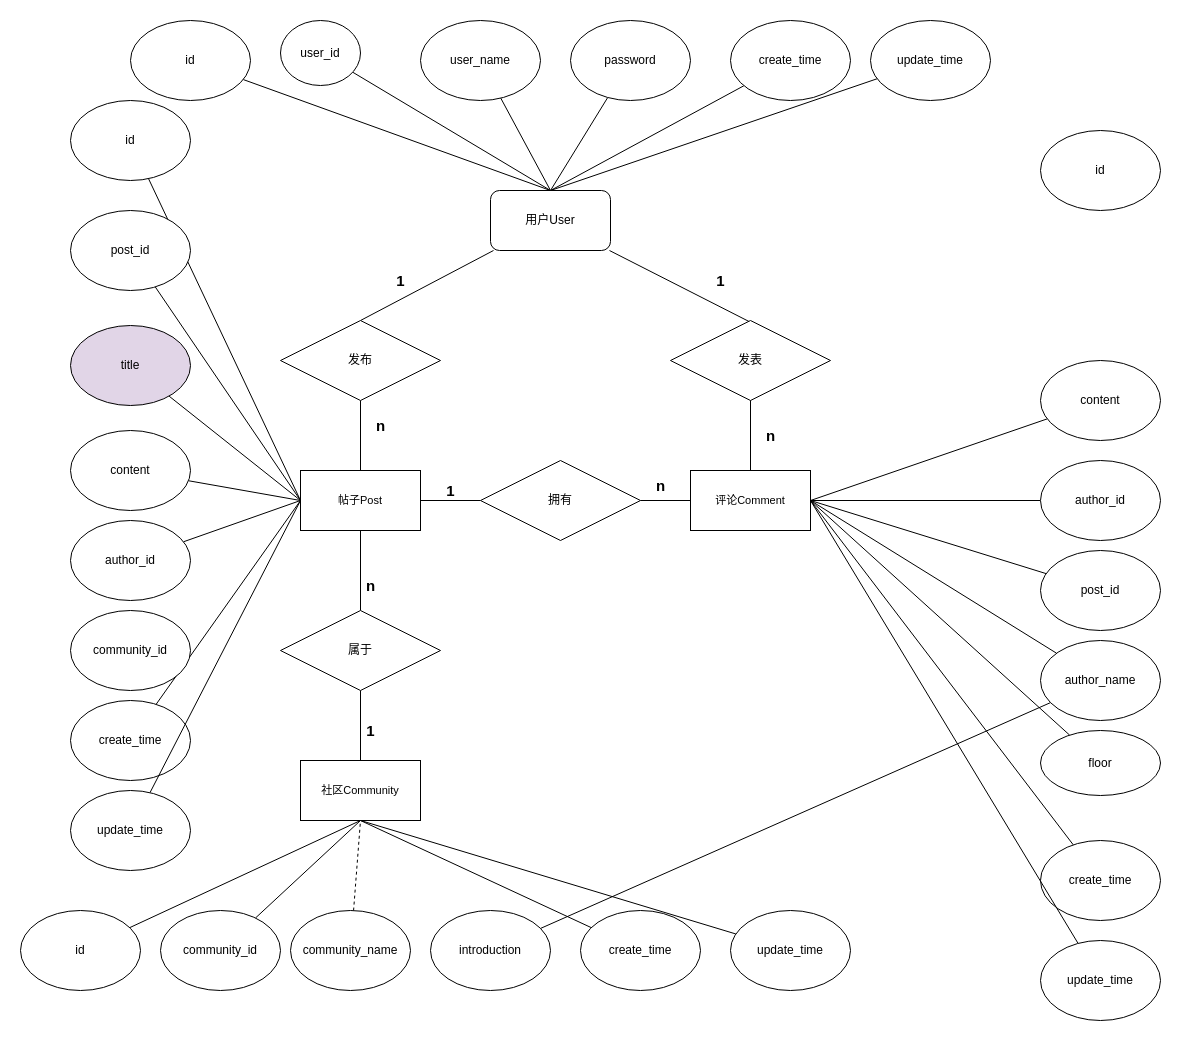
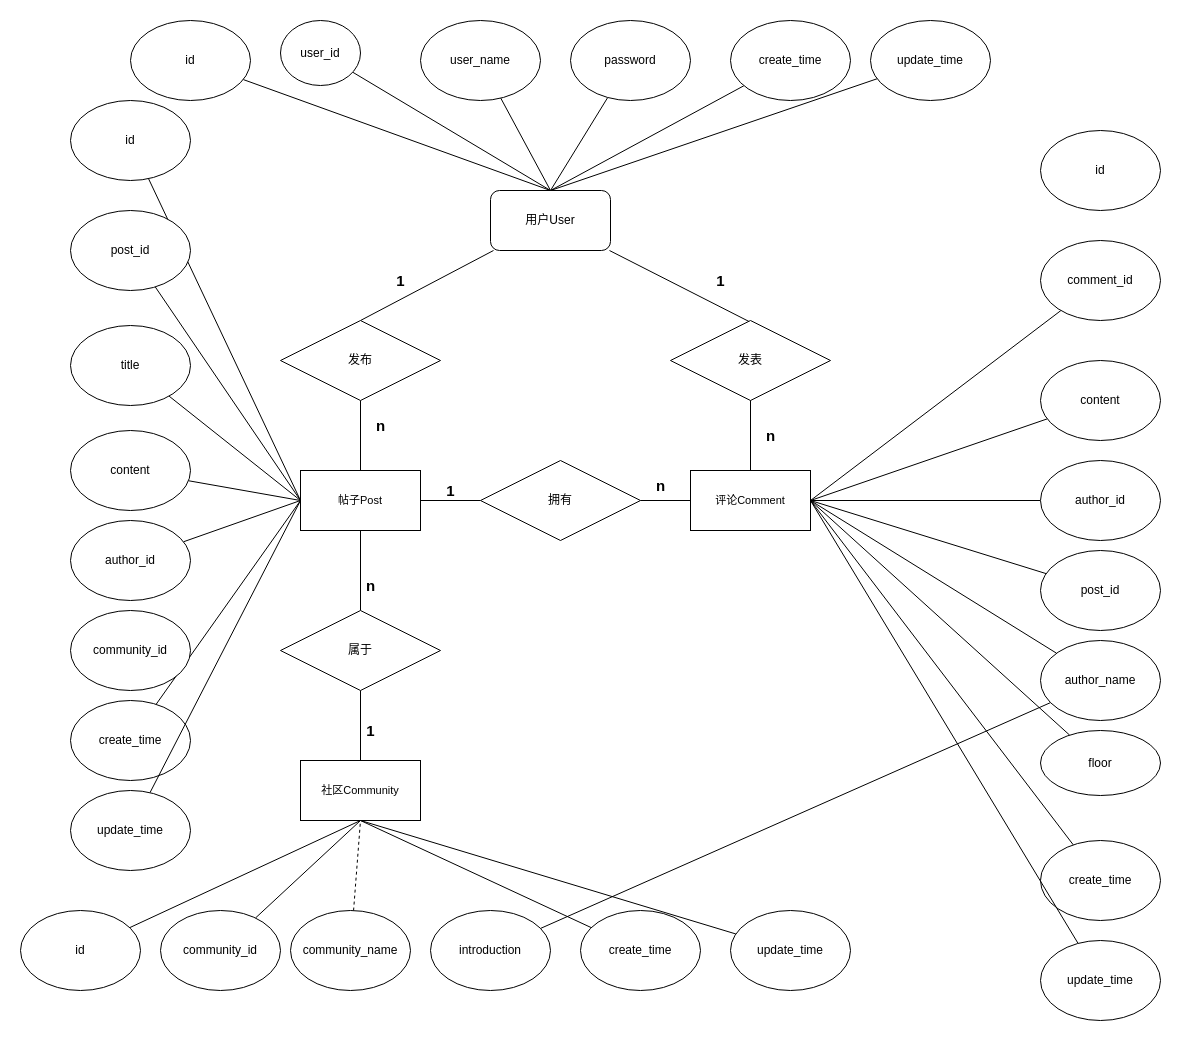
node "comment_id": added
node "title": fillcolor #e1d5e7 -> #ffffff
edge "comment_id" -- "评论Comment": added
